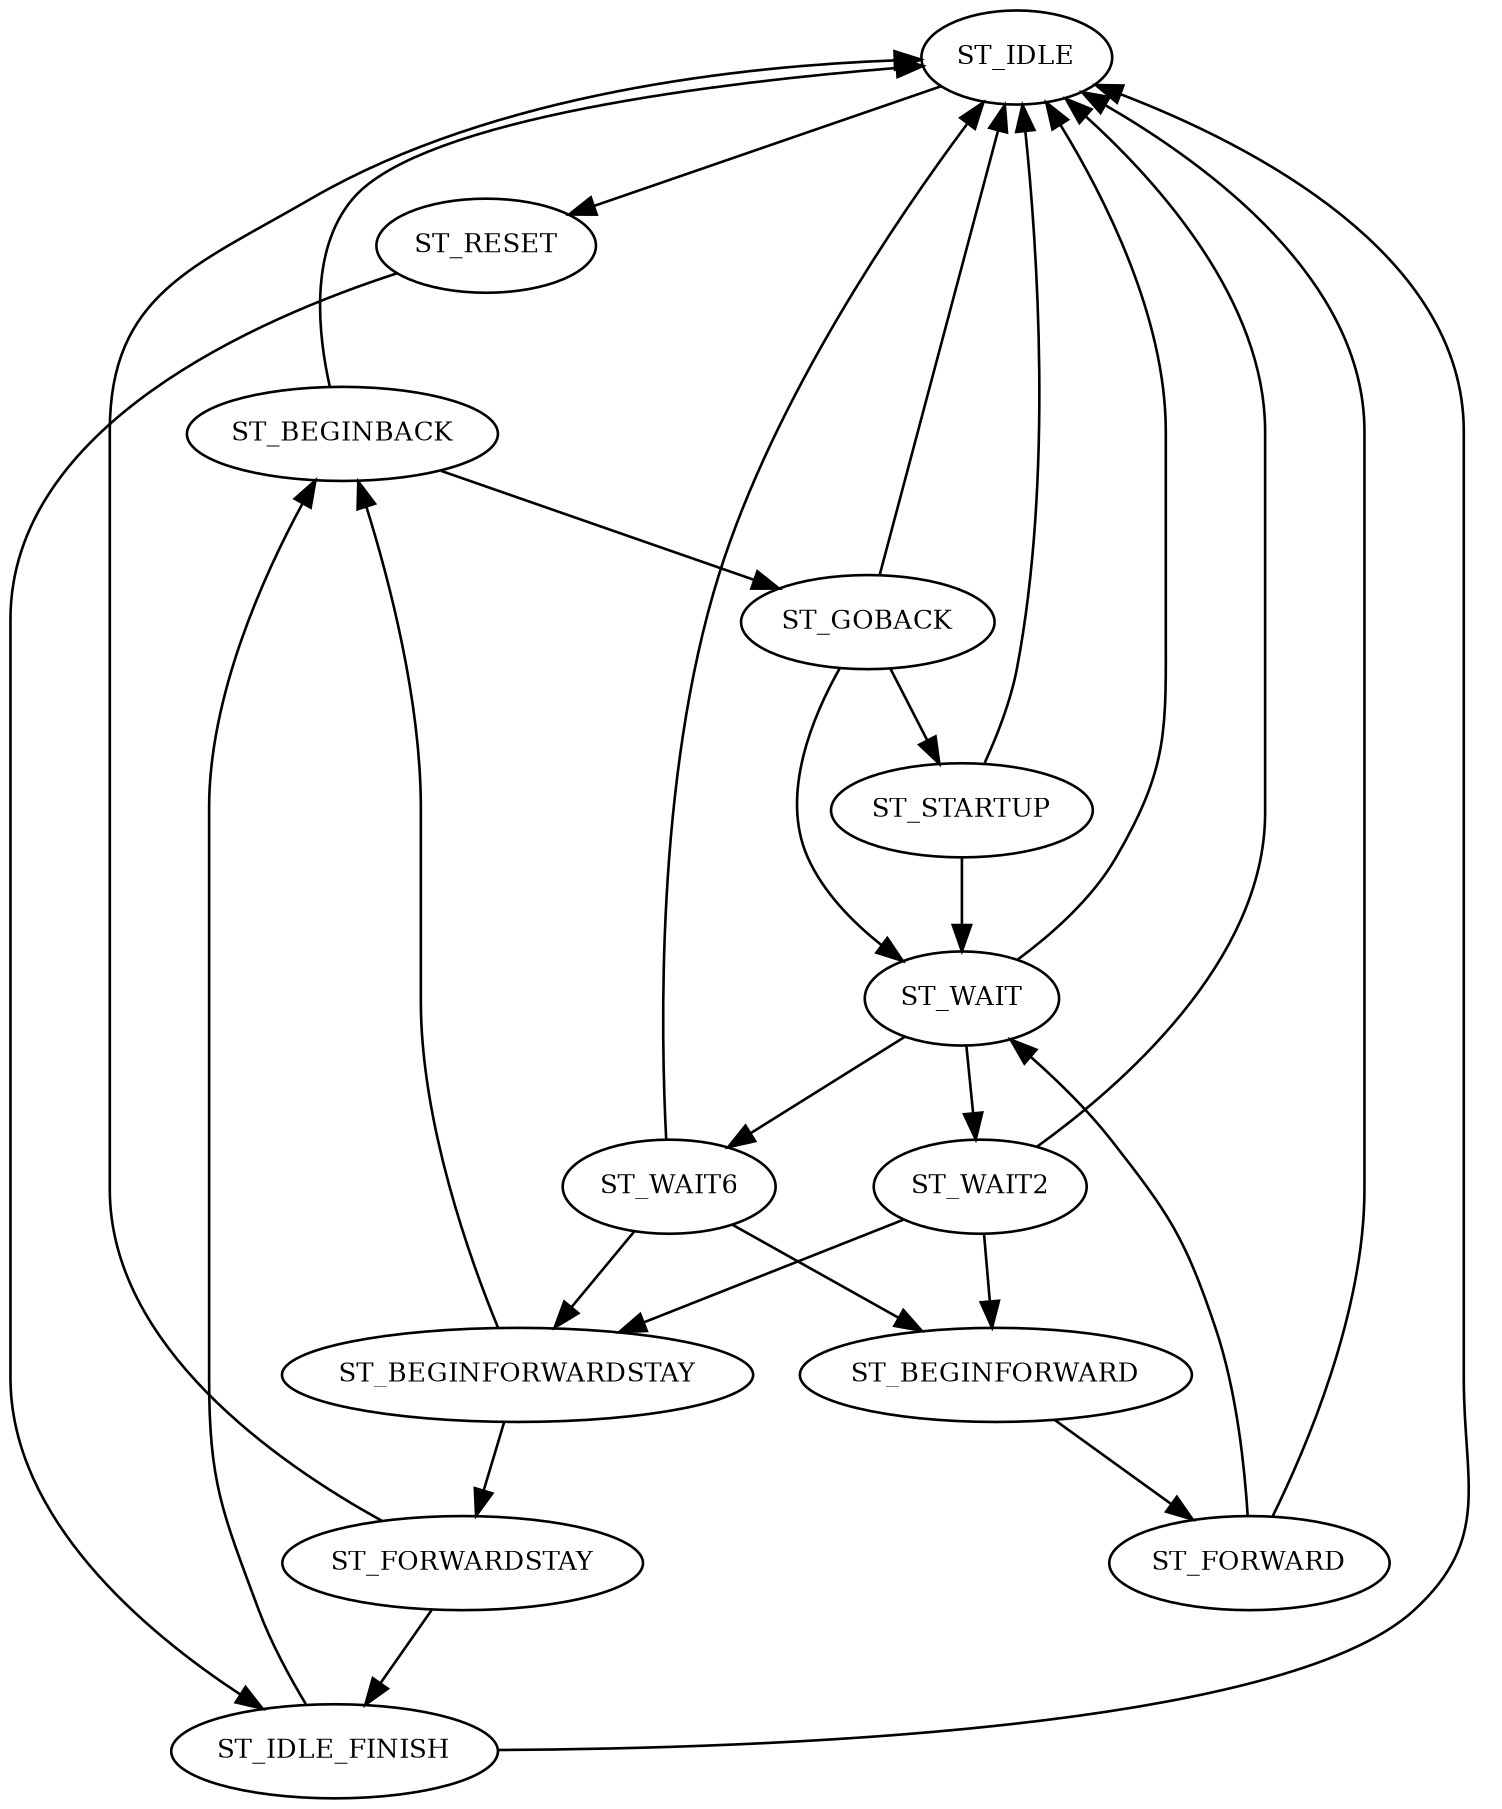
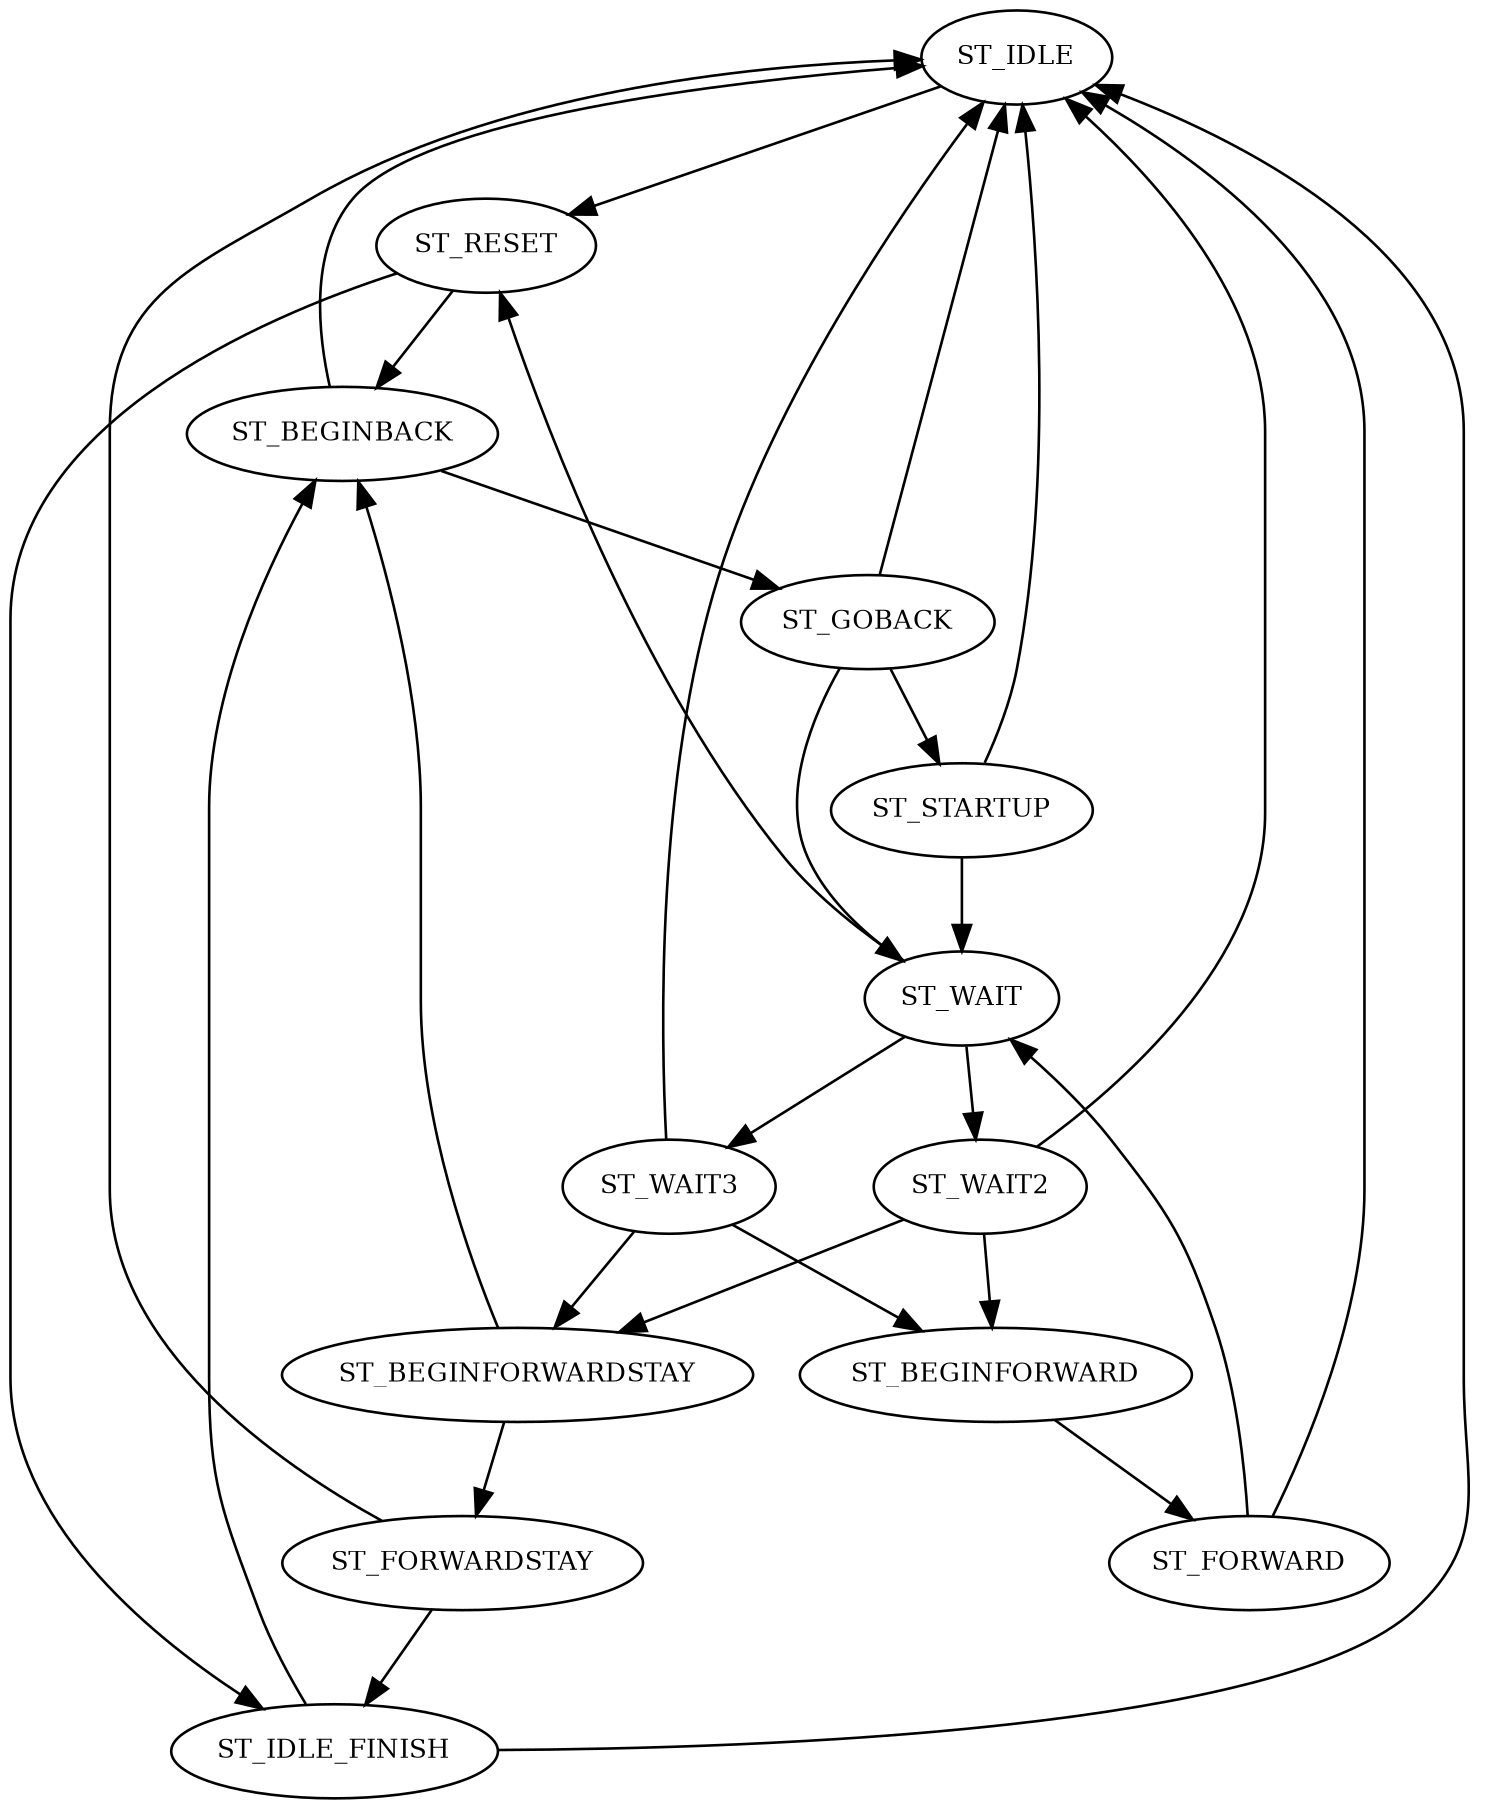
edge "ST_RESET" -> "ST_BEGINBACK": added
edge "ST_WAIT" -> "ST_IDLE": now "ST_WAIT" -> "ST_RESET"
node "ST_WAIT6": label "ST_WAIT6" -> "ST_WAIT3"
